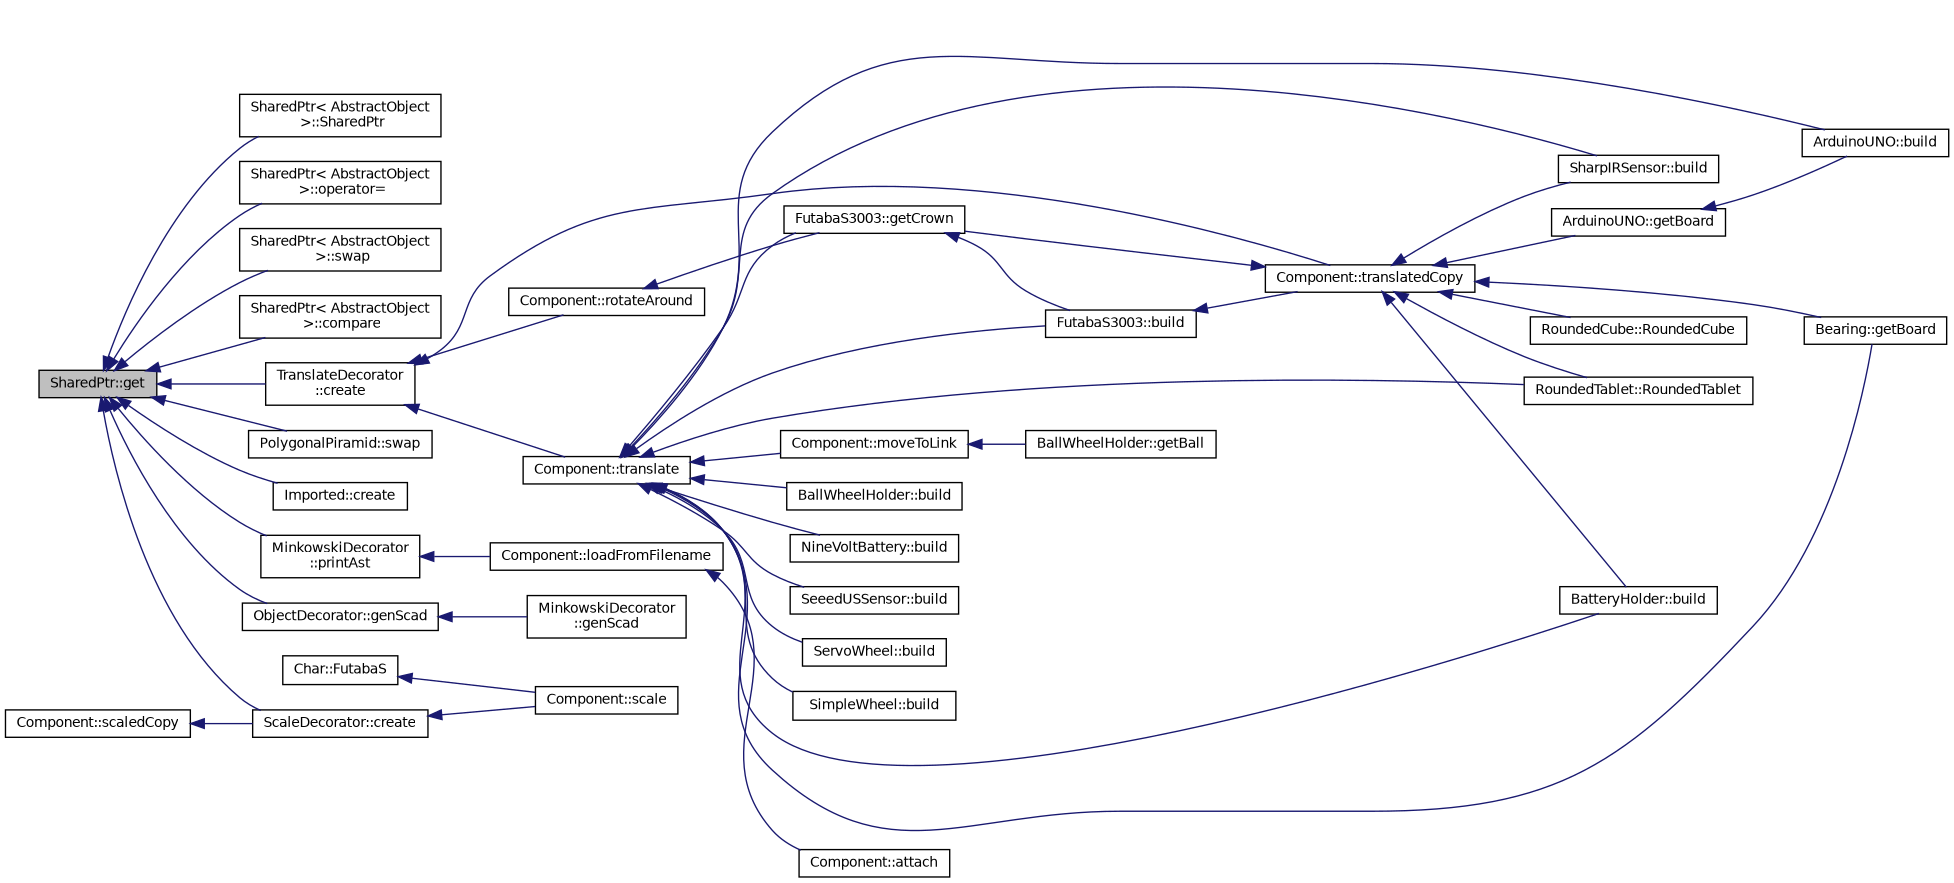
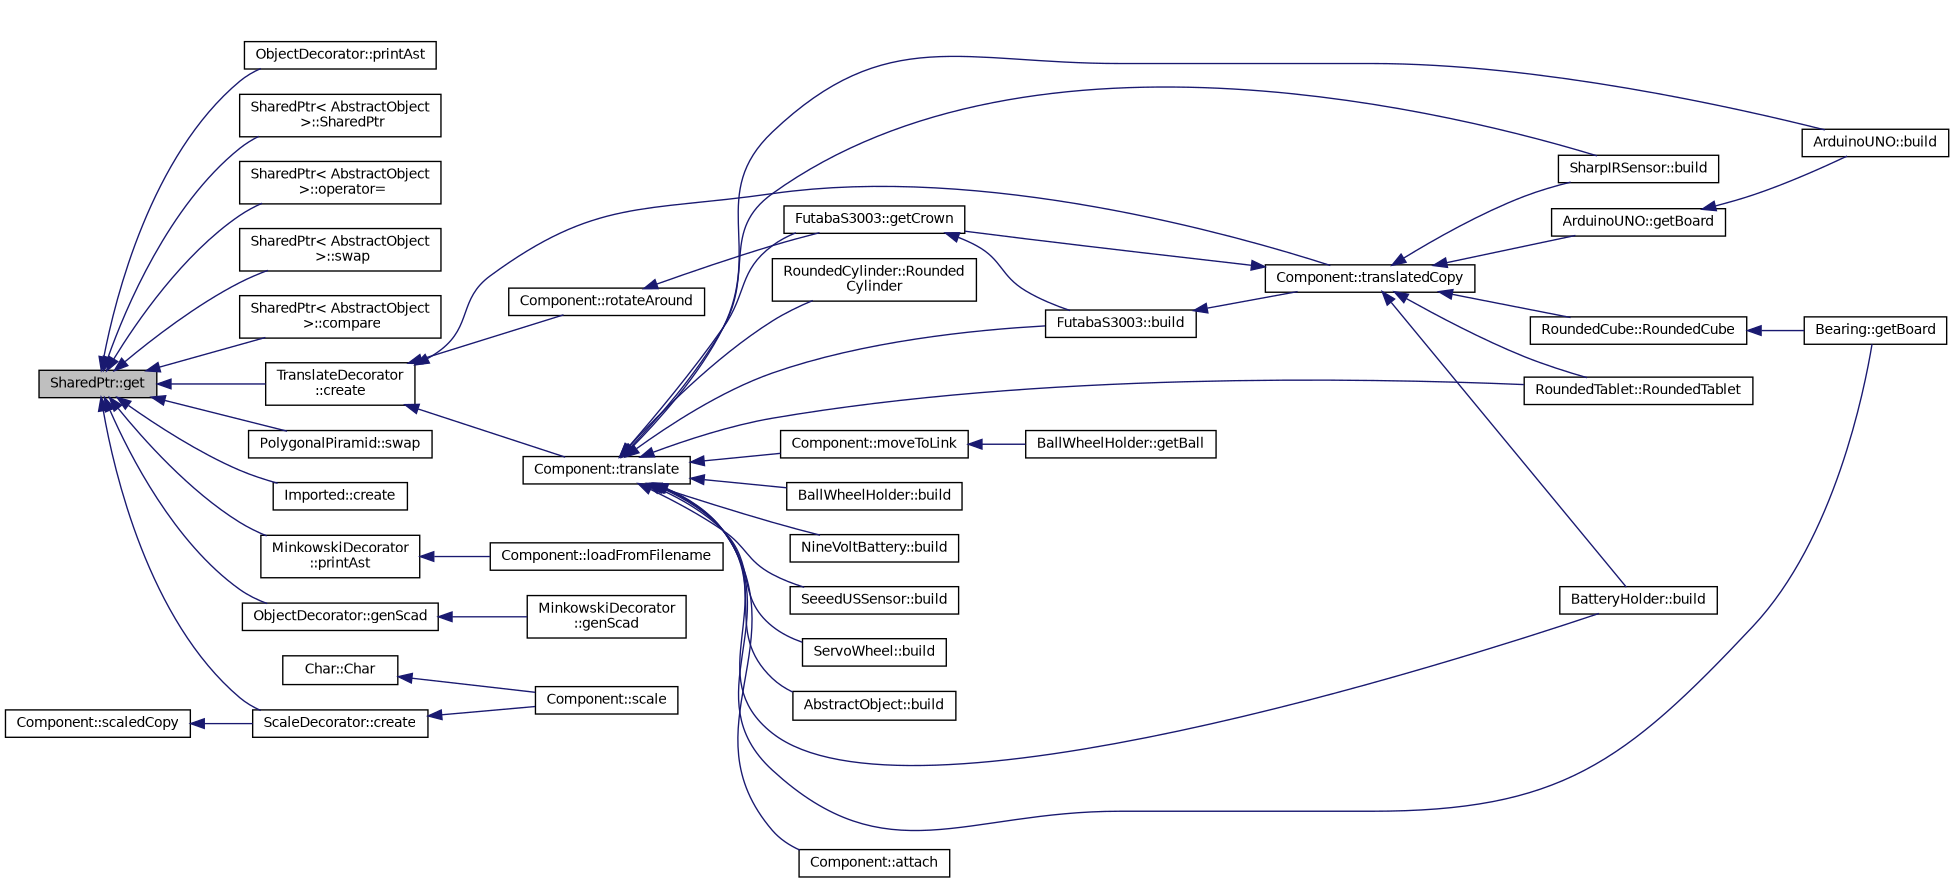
node "ObjectDecorator::printAst": added
node "RoundedCylinder::Rounded Cylinder": added
edge "Bearing::getBoard" -> "Component::translatedCopy": now "Bearing::getBoard" -> "RoundedCube::RoundedCube"
node "Char::FutabaS": label "Char::FutabaS" -> "Char::Char"
node "SimpleWheel::build": label "SimpleWheel::build" -> "AbstractObject::build"
edge "Component::attach" -> "Component::loadFromFilename": now "Component::attach" -> "Component::translate"
